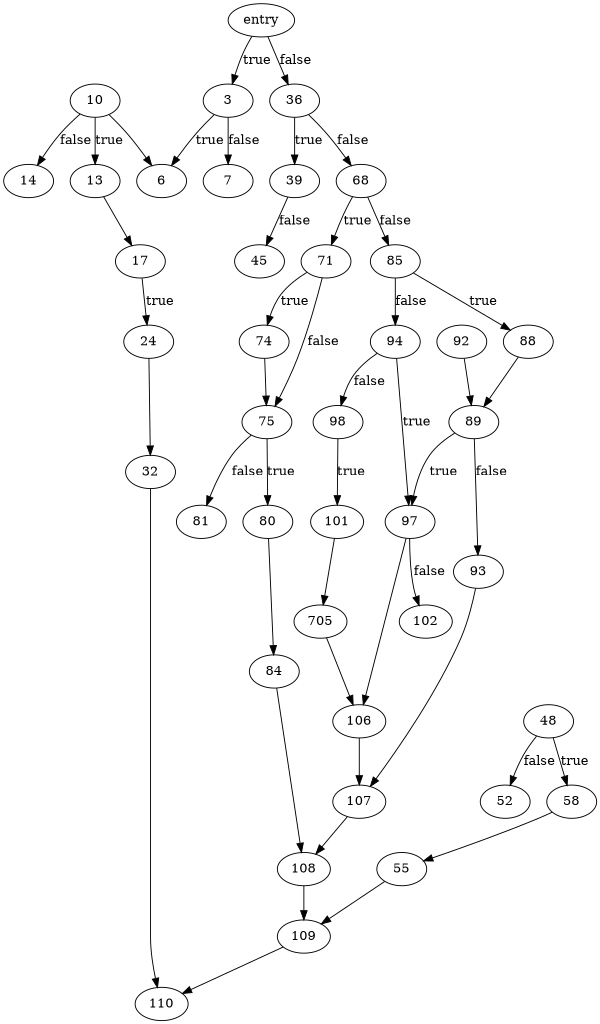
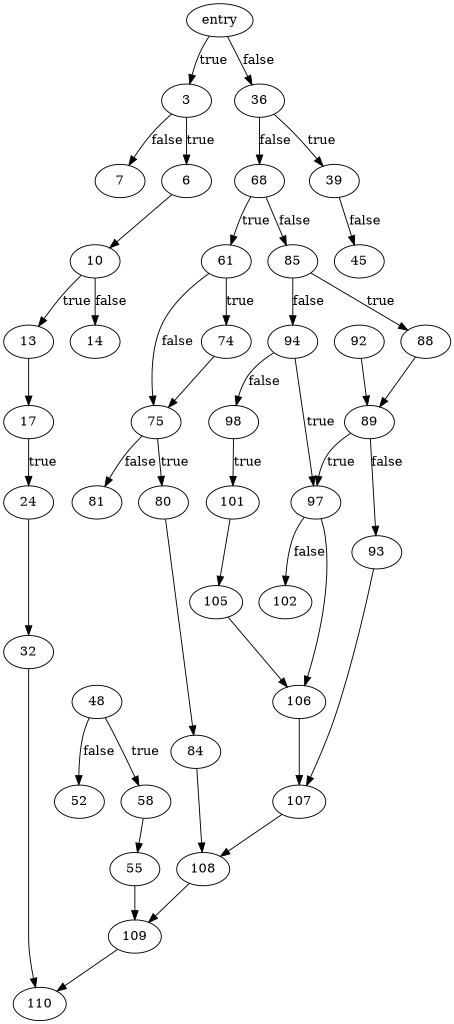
edge "10" -> "6": reversed
node "71": label "71" -> "61"
node "705": label "705" -> "105"
